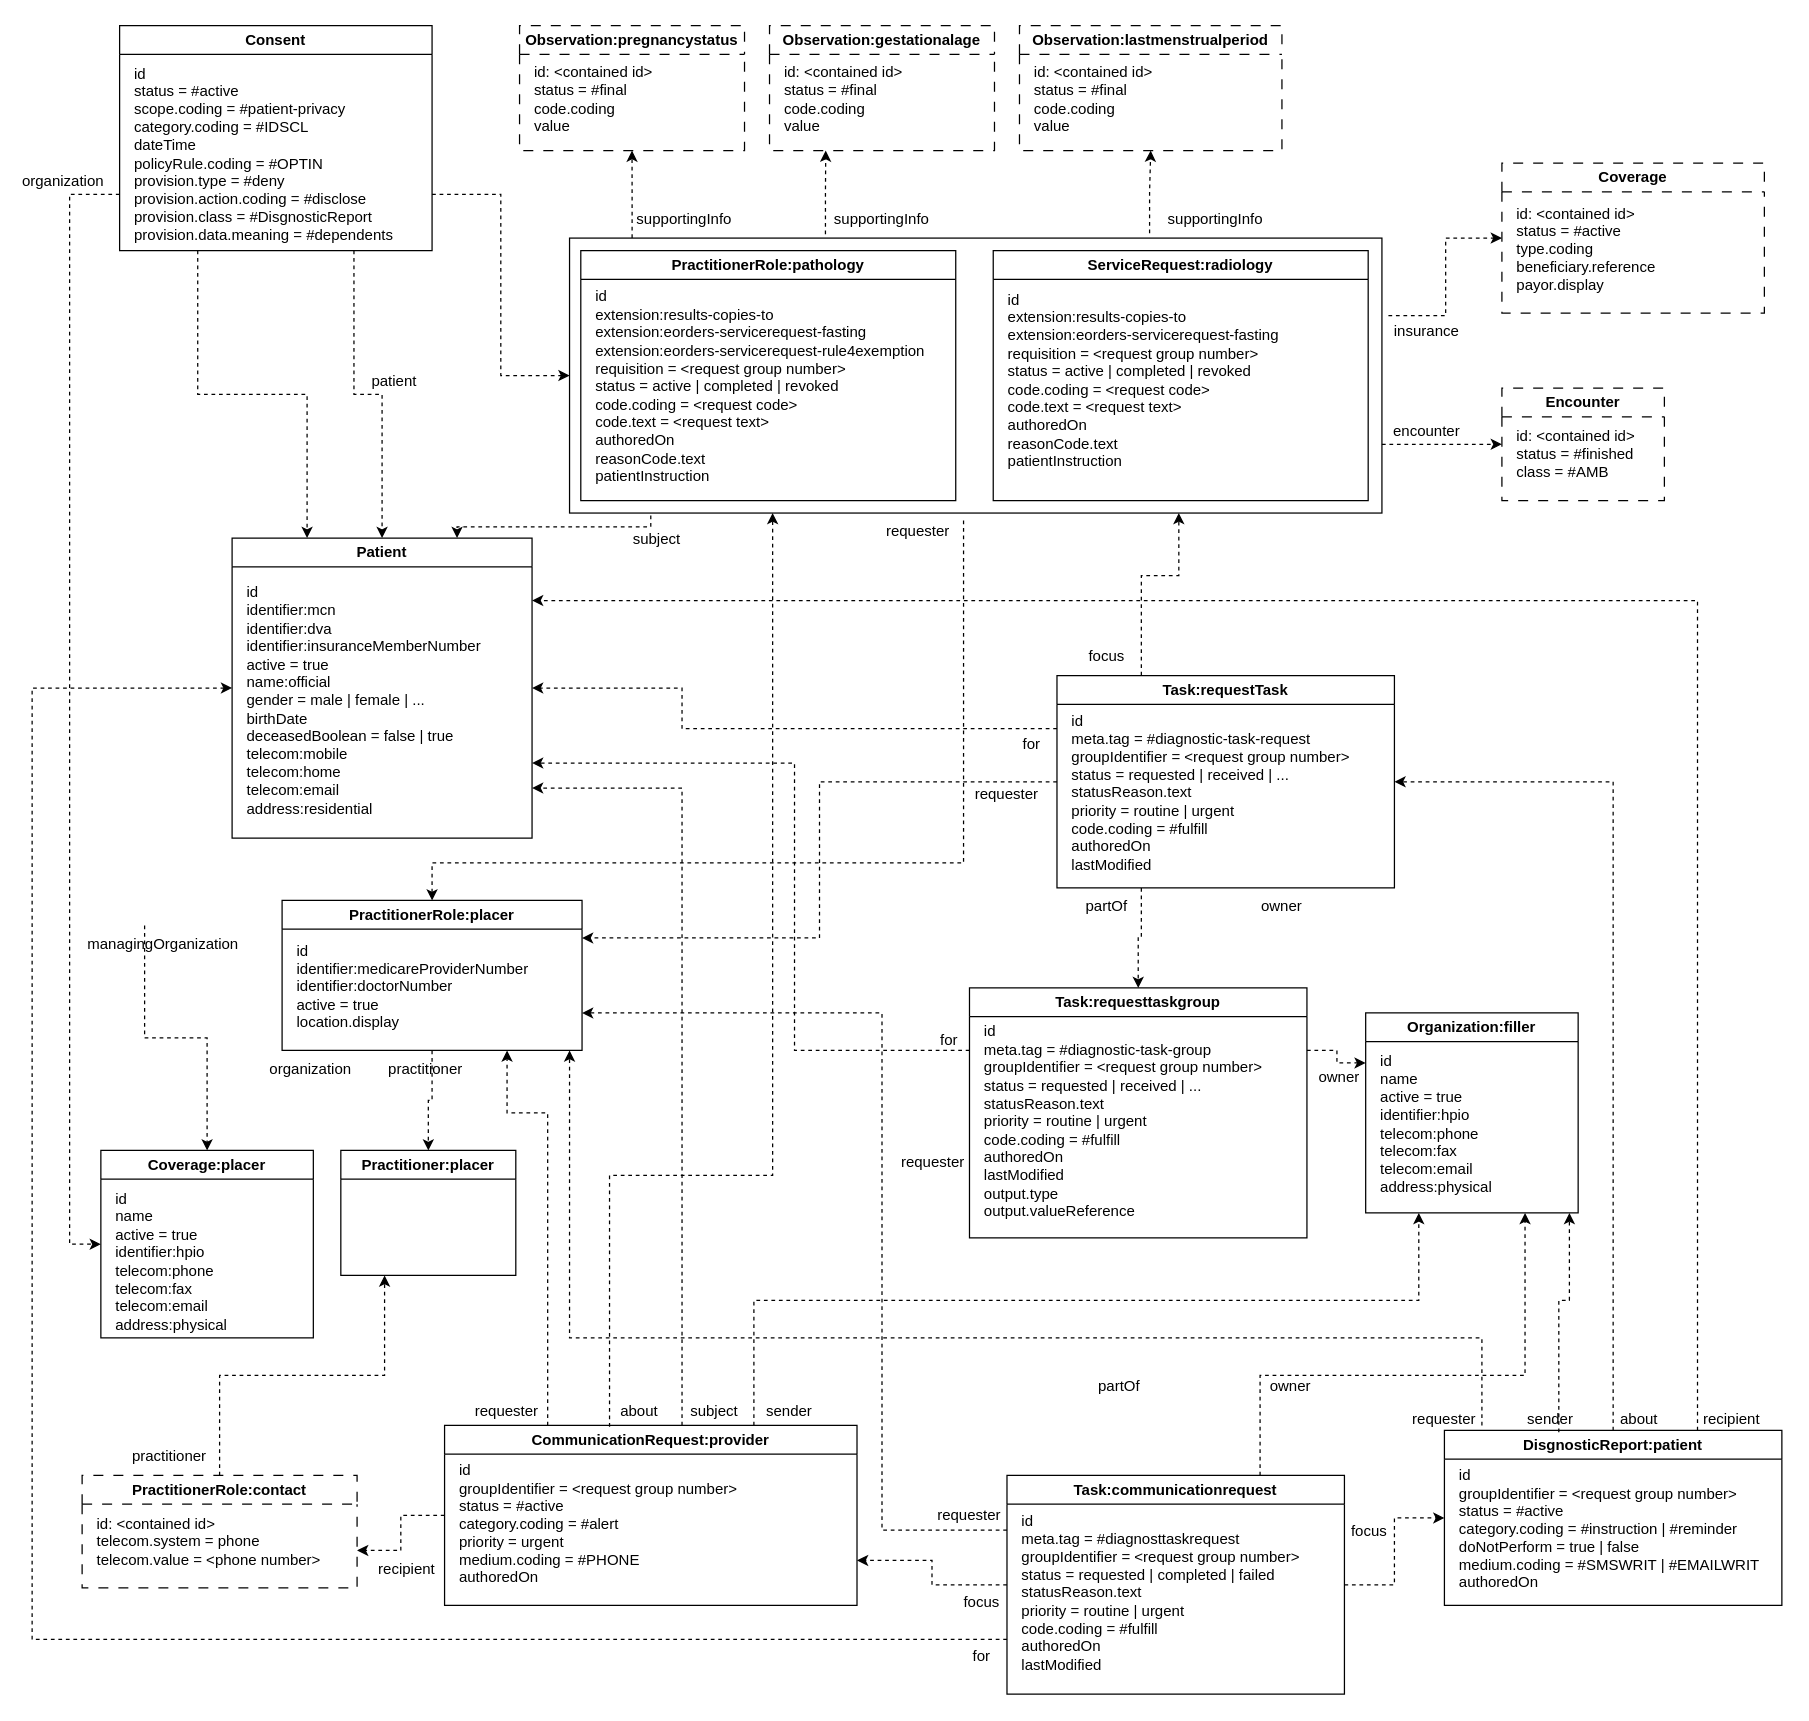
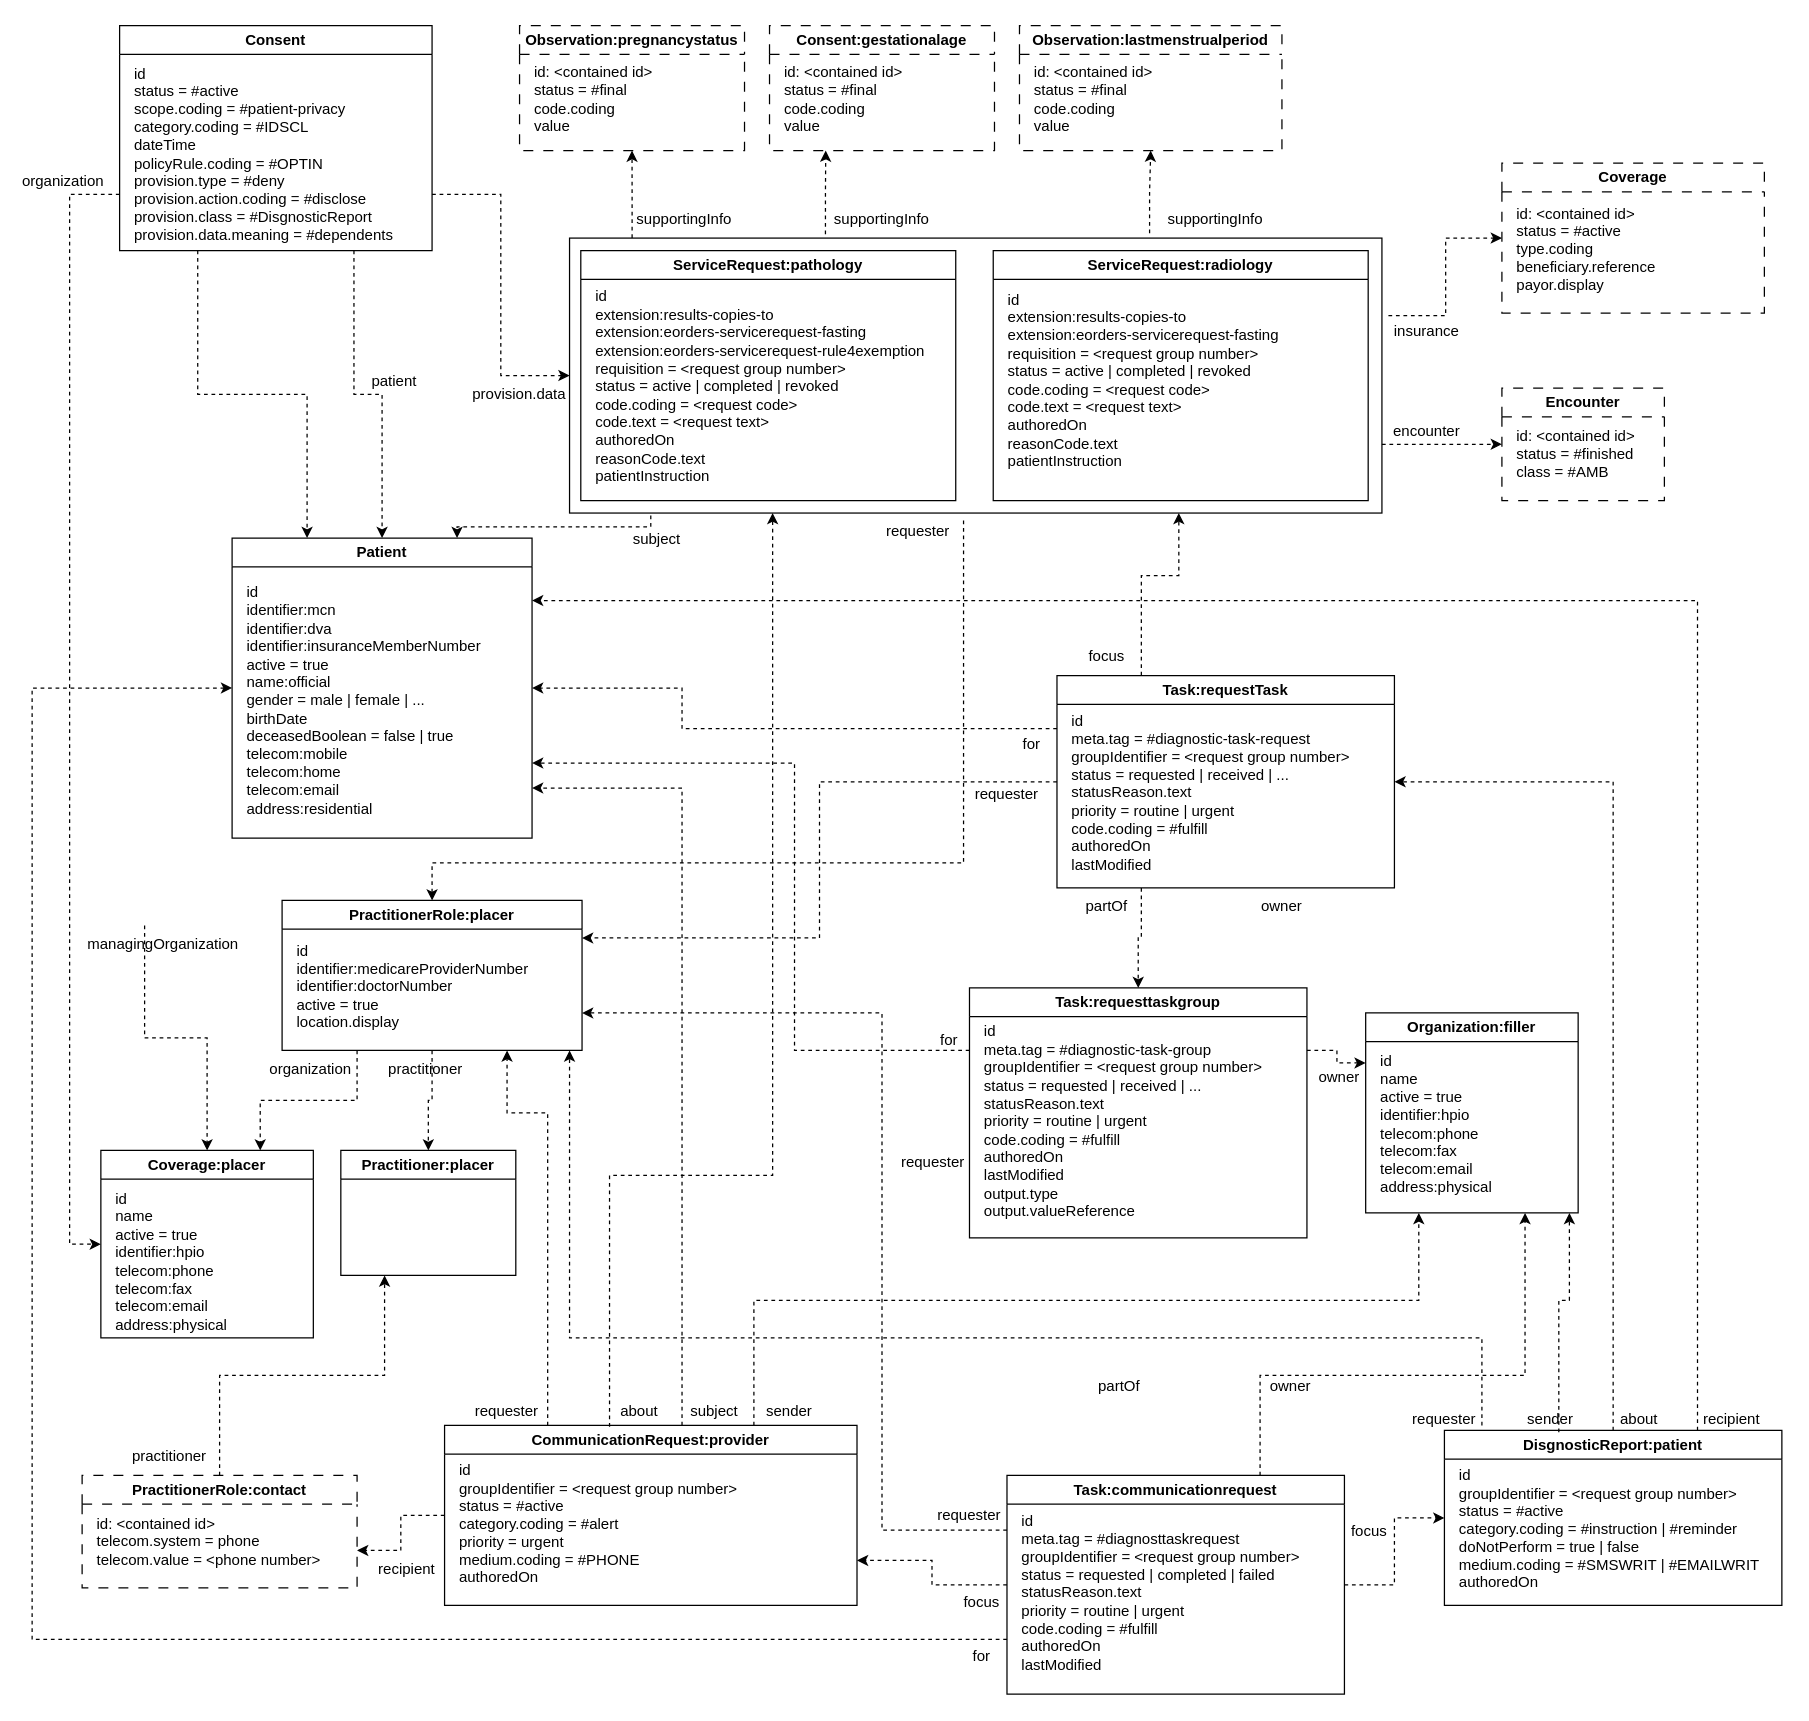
node "Observation:gestationalage": label "Observation:gestationalage" -> "Consent:gestationalage"
node "PractitionerRole:pathology": label "PractitionerRole:pathology" -> "ServiceRequest:pathology"
node "provision.data": added
edge "PractitionerRole:placer" -> "Coverage:placer": added
